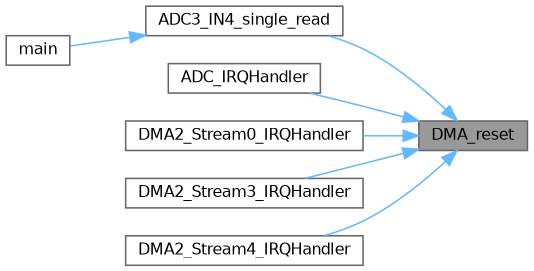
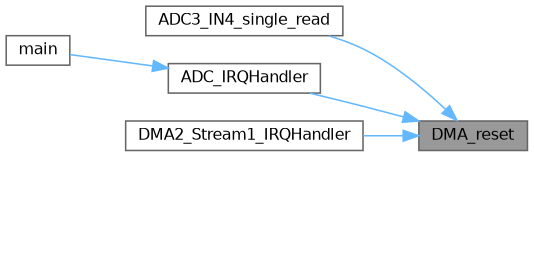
edge "main" -> "ADC3_IN4_single_read": now "main" -> "ADC_IRQHandler"
node "DMA2_Stream0_IRQHandler": label "DMA2_Stream0_IRQHandler" -> "DMA2_Stream1_IRQHandler"
node "DMA2_Stream3_IRQHandler": removed
node "DMA2_Stream4_IRQHandler": removed
